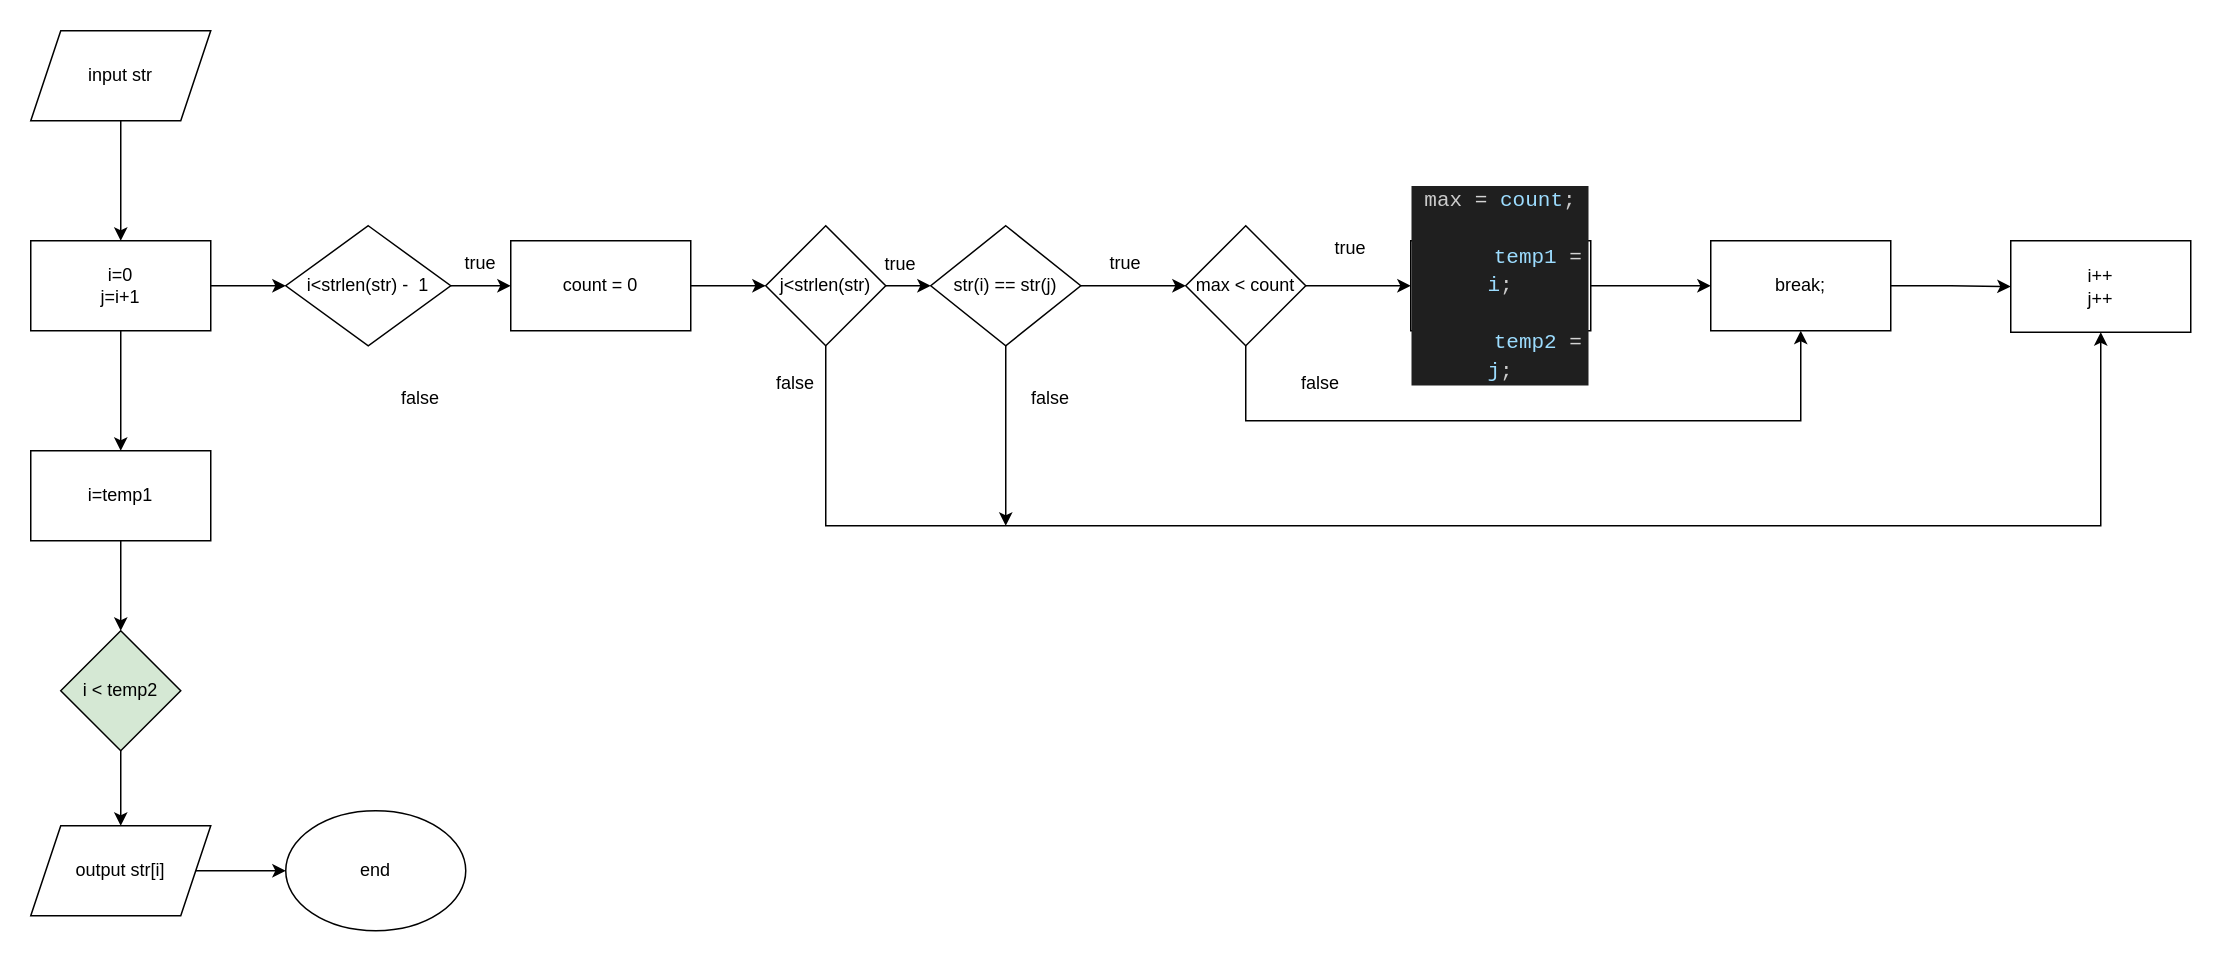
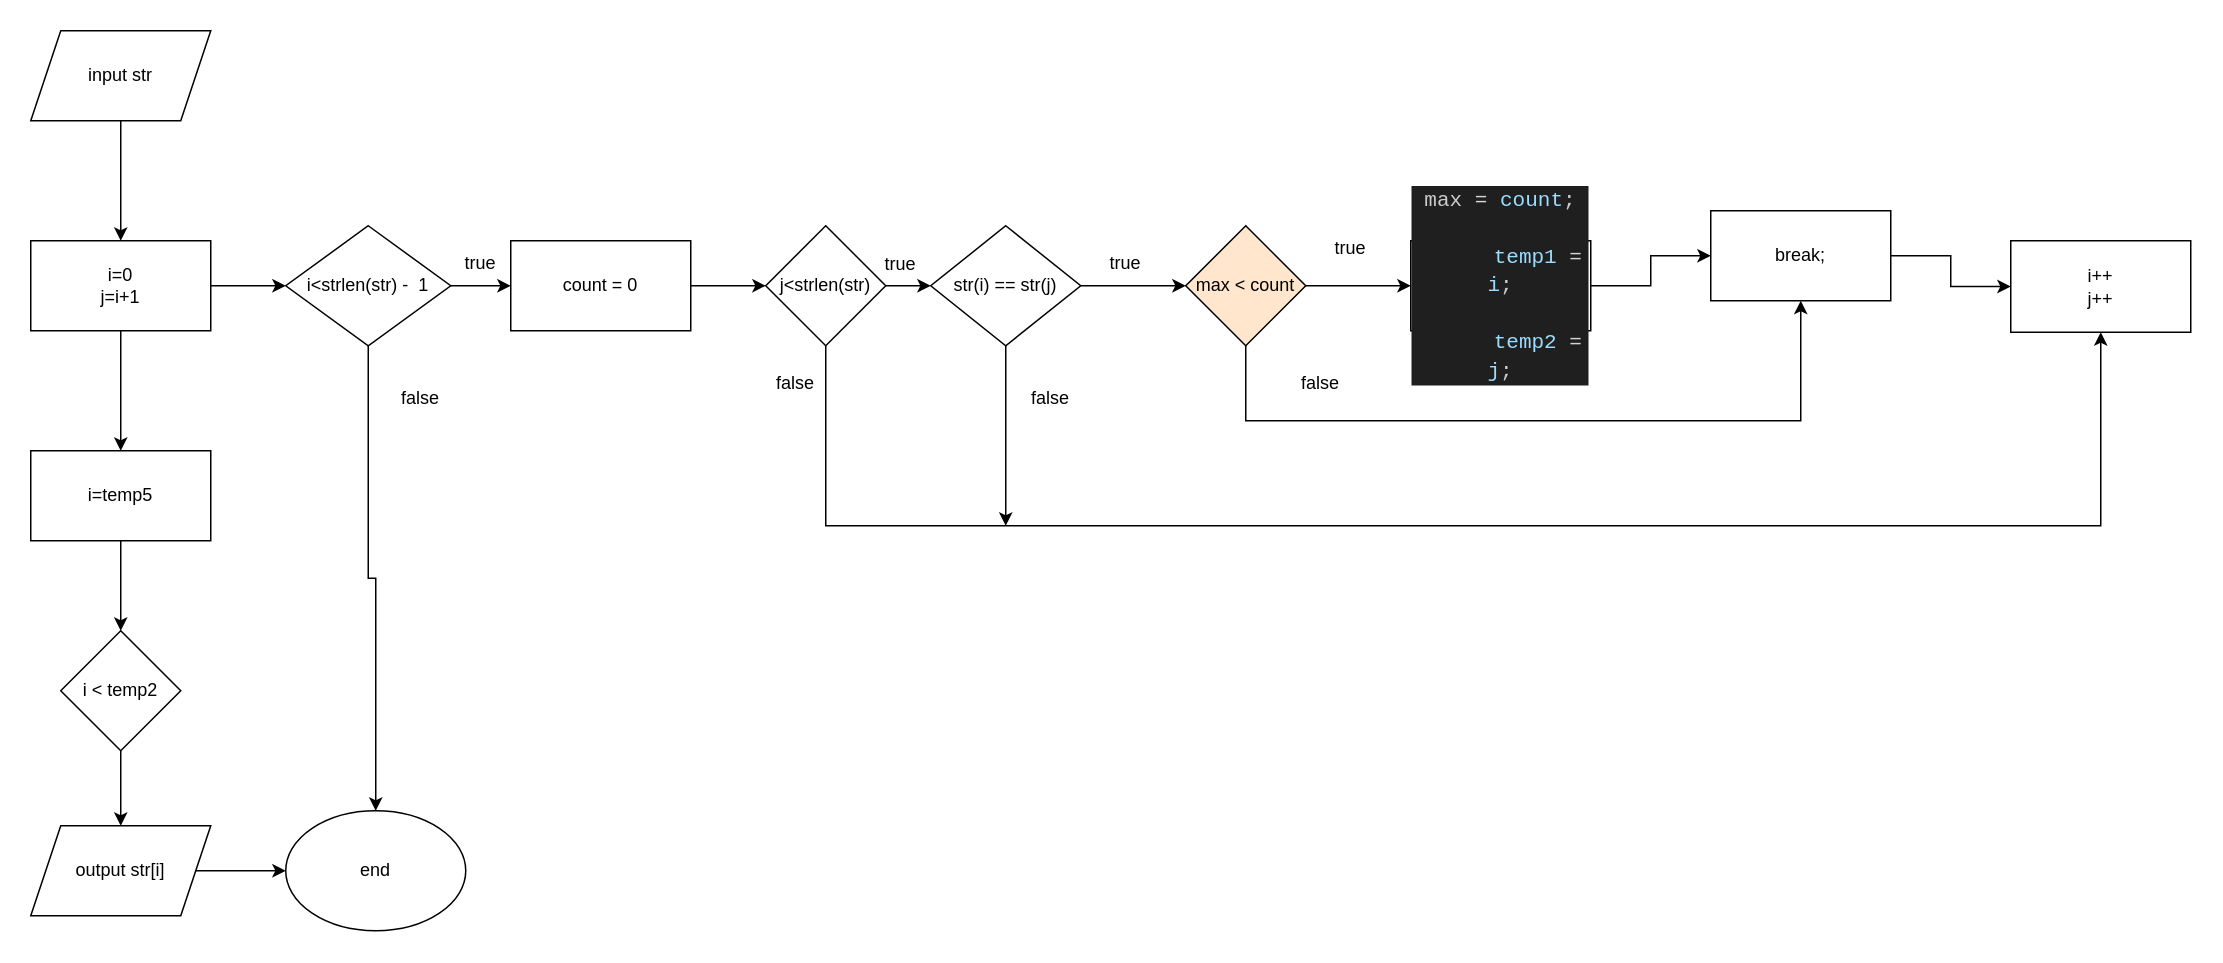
node "max < count": fillcolor #ffffff -> #ffe6cc
node "break;": moved (1801, 286) -> (1801, 256)
node "i=temp1": label "i=temp1" -> "i=temp5"
edge "i<strlen(str) - 1" -> "end": added
node "i < temp2": fillcolor #d5e8d4 -> #ffffff
